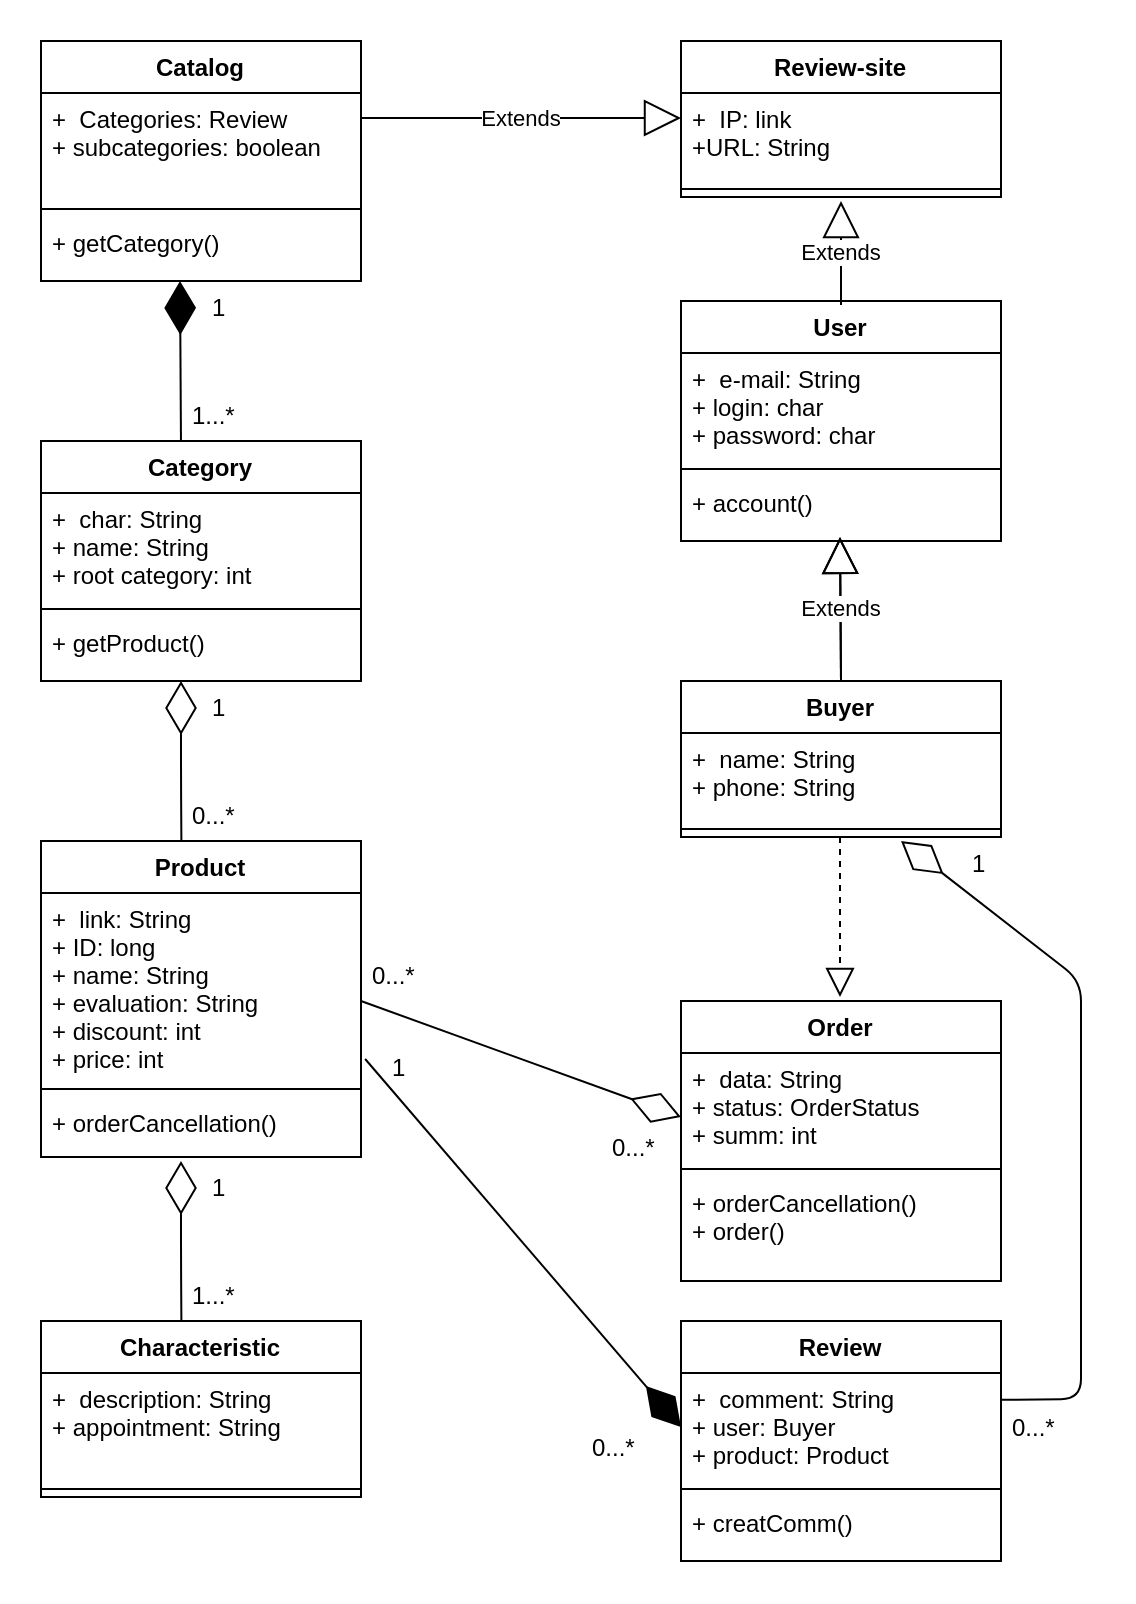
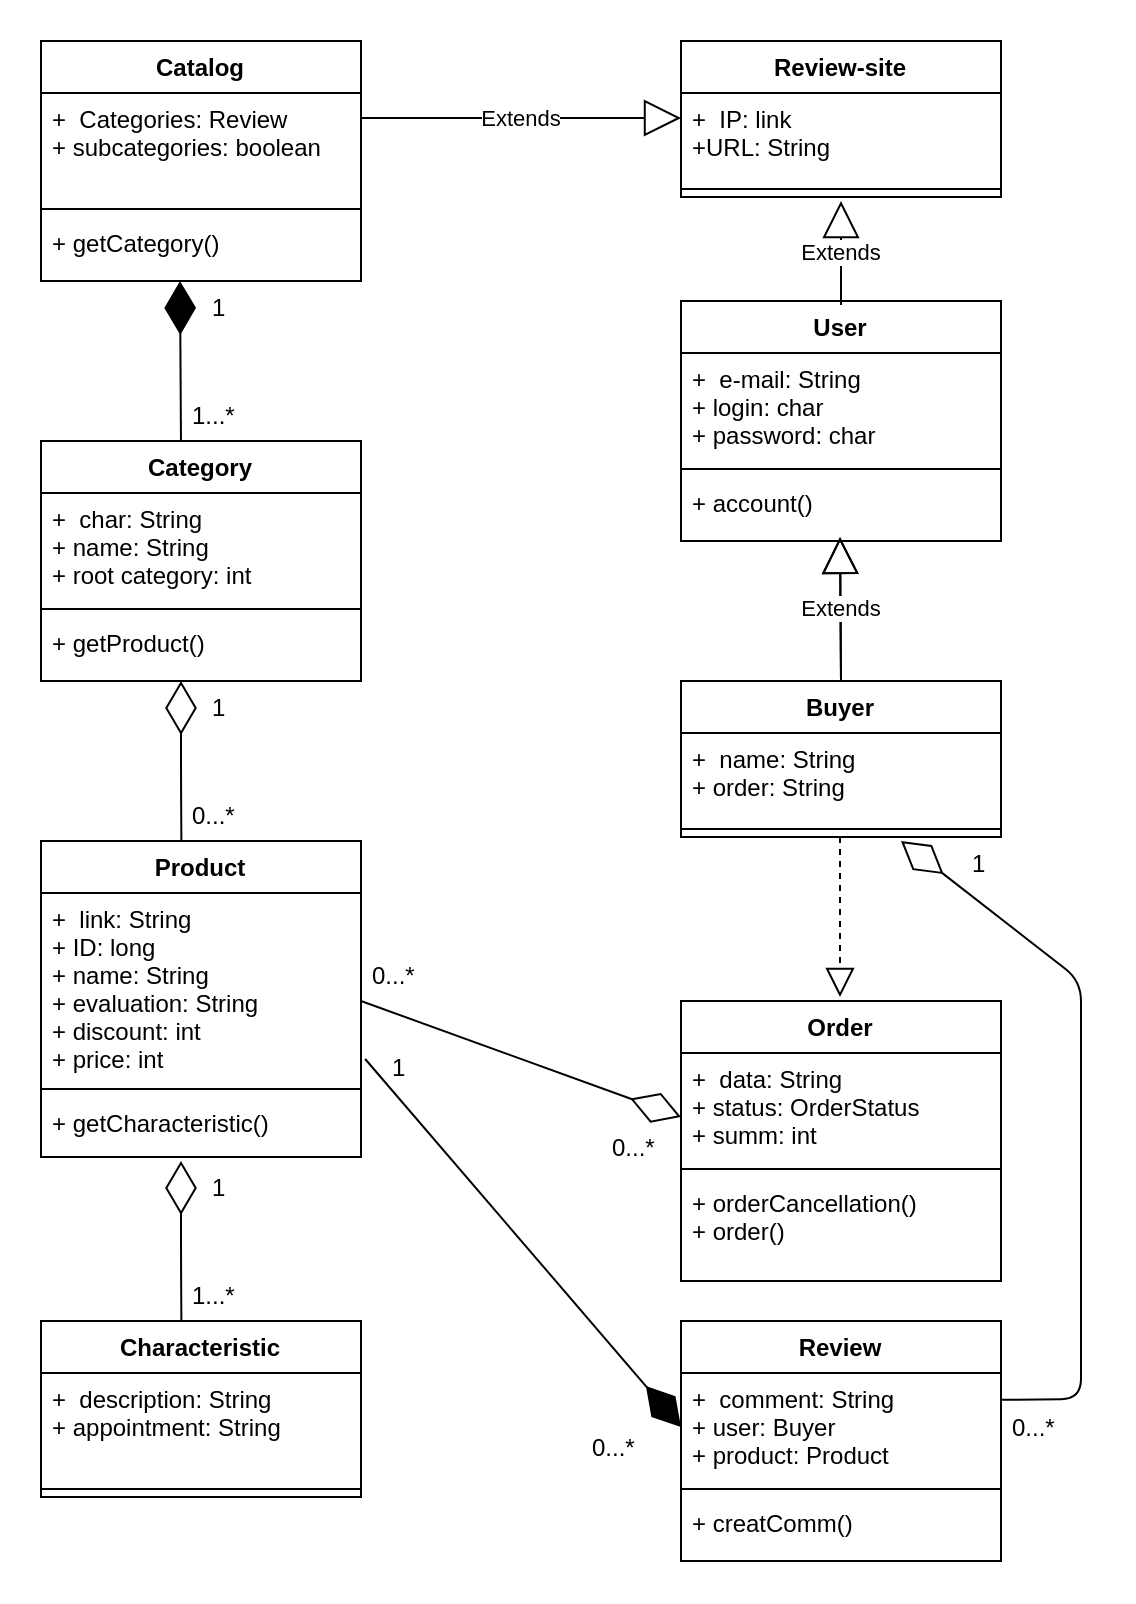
node "+ name: String + phone: String": label "+ name: String + phone: String" -> "+ name: String + order: String"
node "+ orderCancellation()": label "+ orderCancellation()" -> "+ getCharacteristic()"
